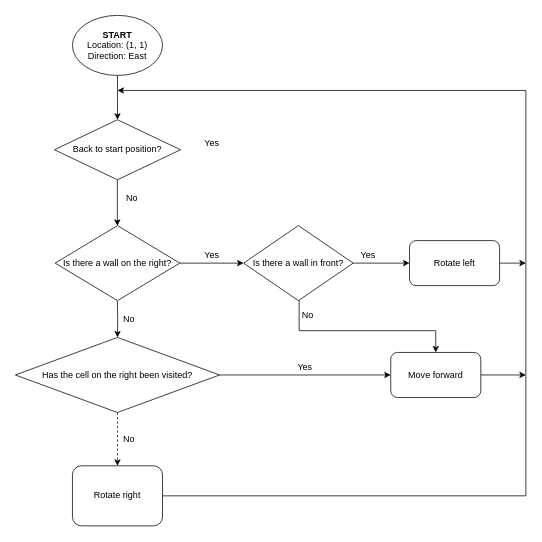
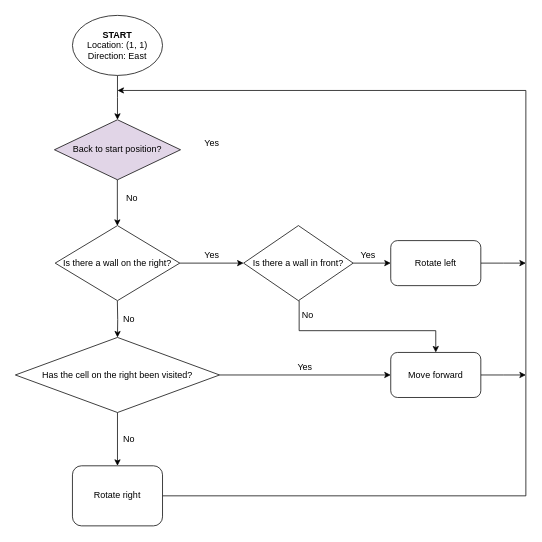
node "Back to start position?": fillcolor #ffffff -> #e1d5e7
node "Rotate left": moved (454, 263) -> (435, 263)
edge "Has the cell on the right been visited?" -> "Rotate right": style dashed -> solid
